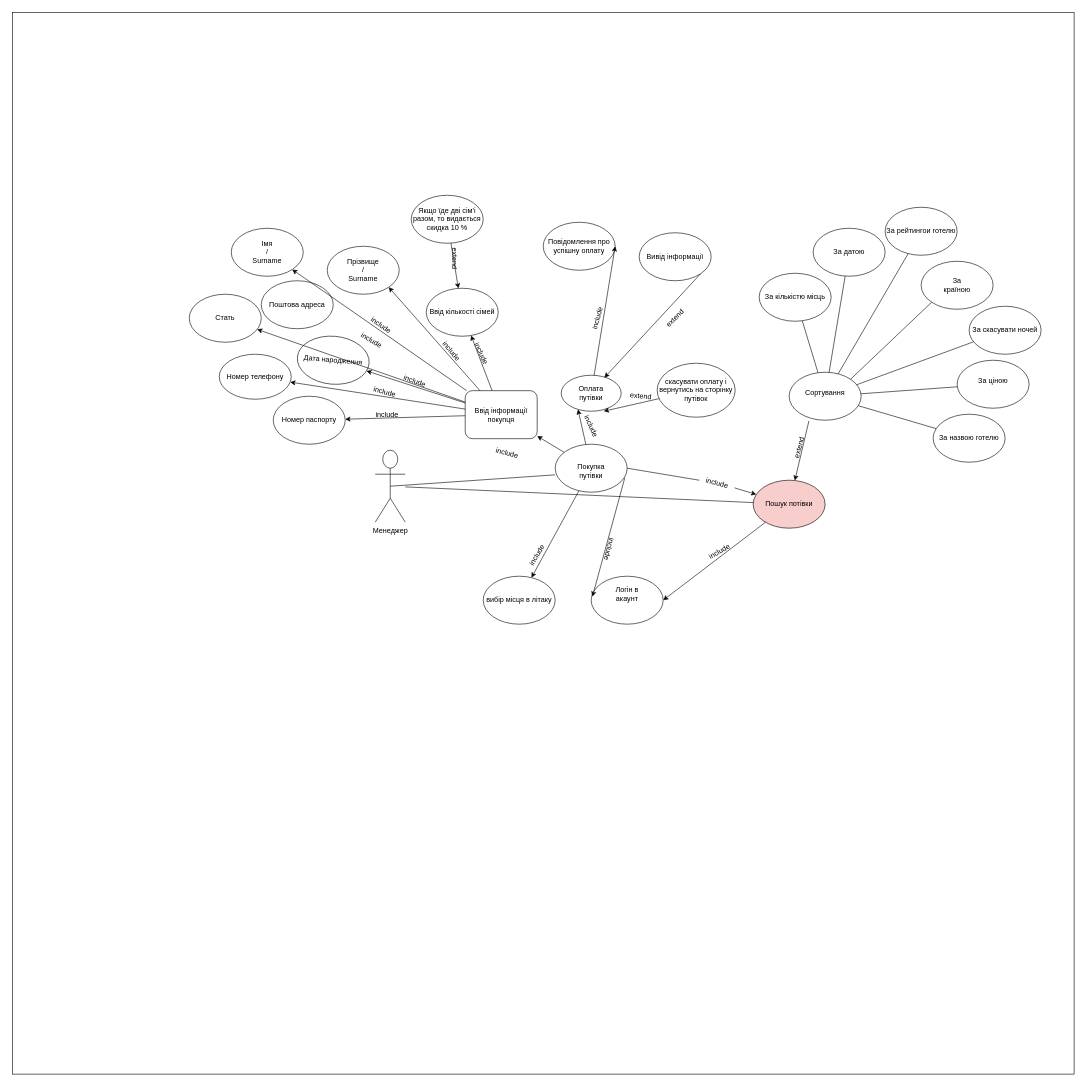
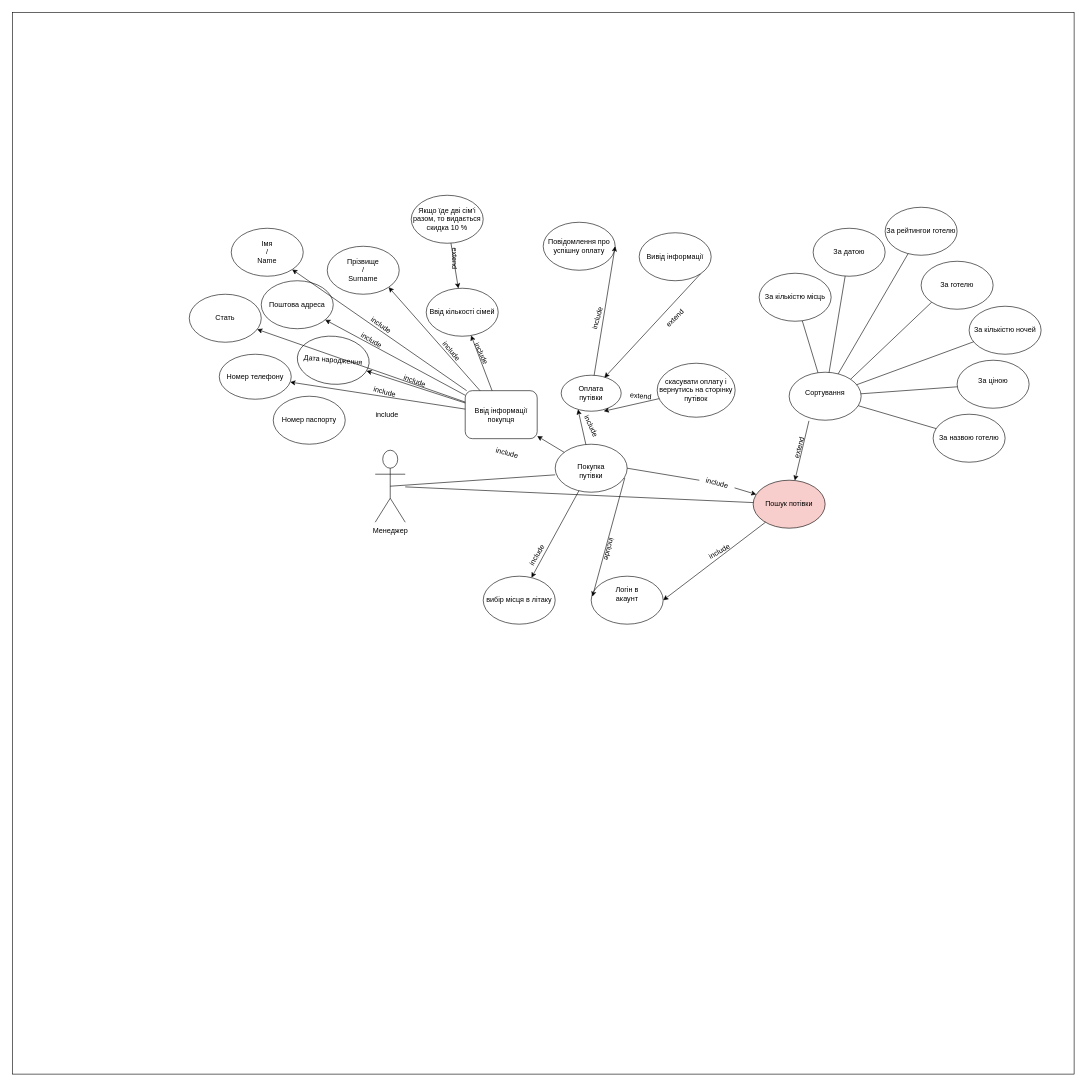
node "Імя / Surname": label "Імя / Surname" -> "Імя / Name"
node "За країною": label "За країною" -> "За готелю"
node "За скасувати ночей": label "За скасувати ночей" -> "За кількістю ночей"
edge "Ввід інформації покупця" -> "Поштова адреса": added
edge "Ввід інформації покупця" -> "Номер паспорту": removed
